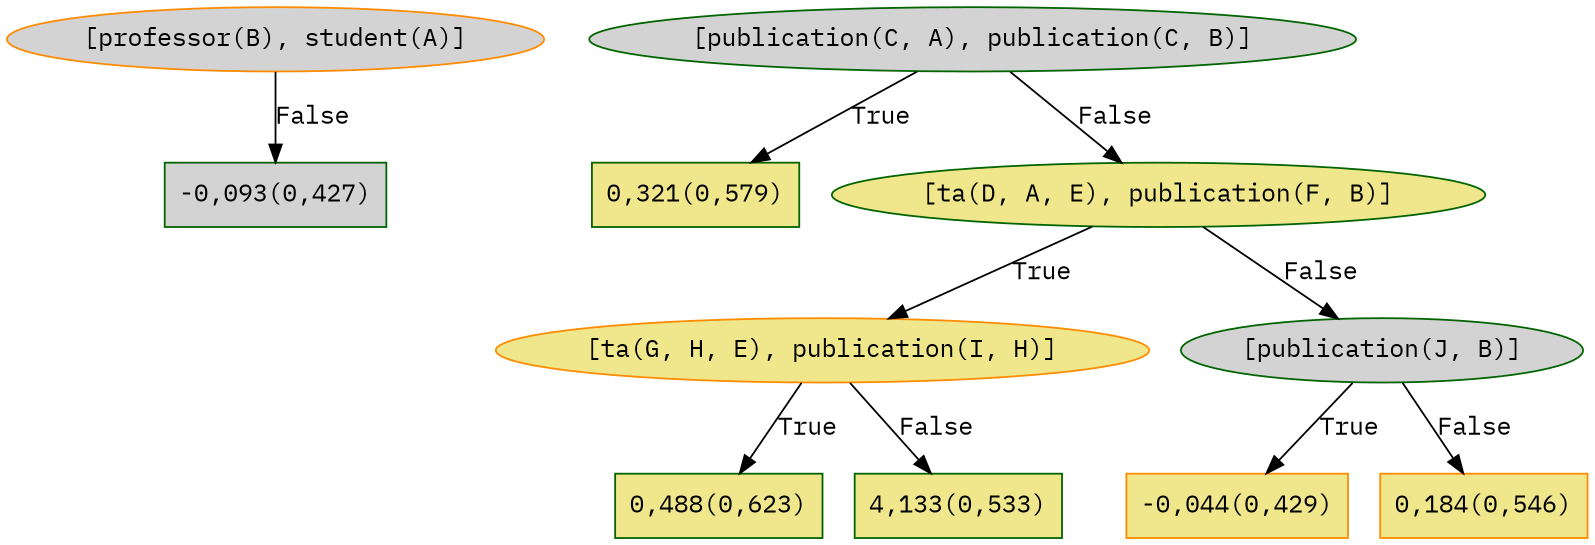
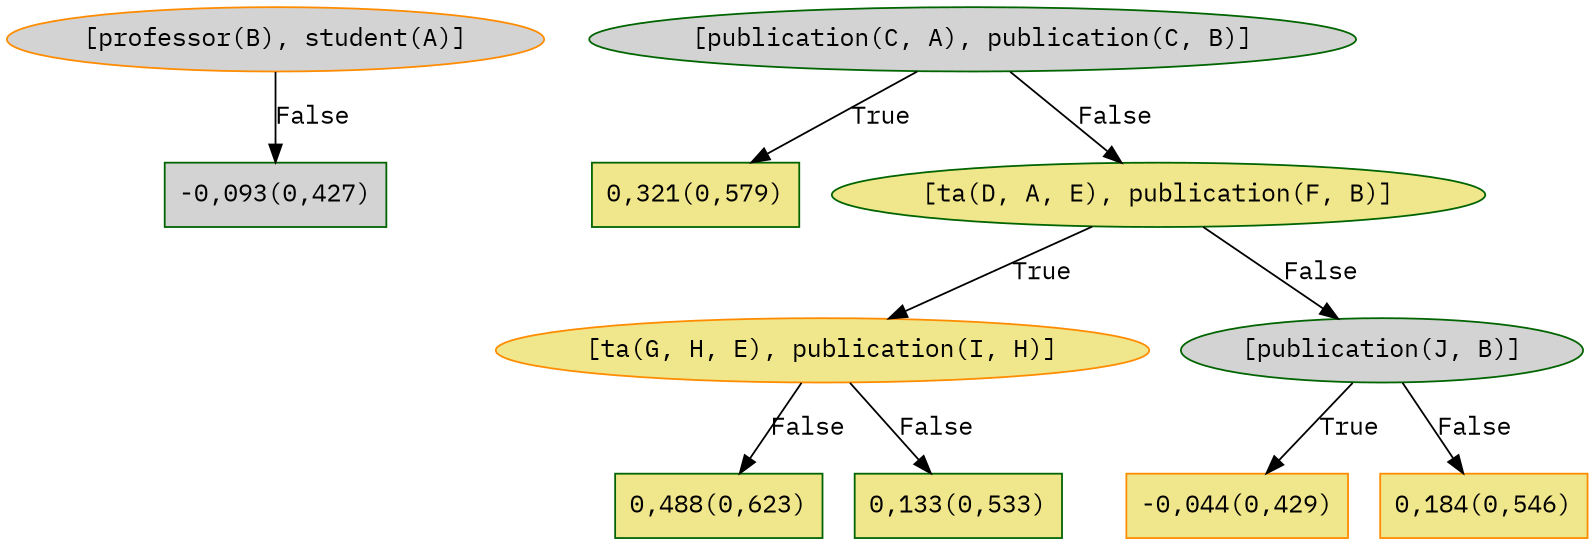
edge "[ta(G, H, E), publication(I, H)]" -> "0,488(0,623)": label "True" -> "False"
node "4,133(0,533)": label "4,133(0,533)" -> "0,133(0,533)"
